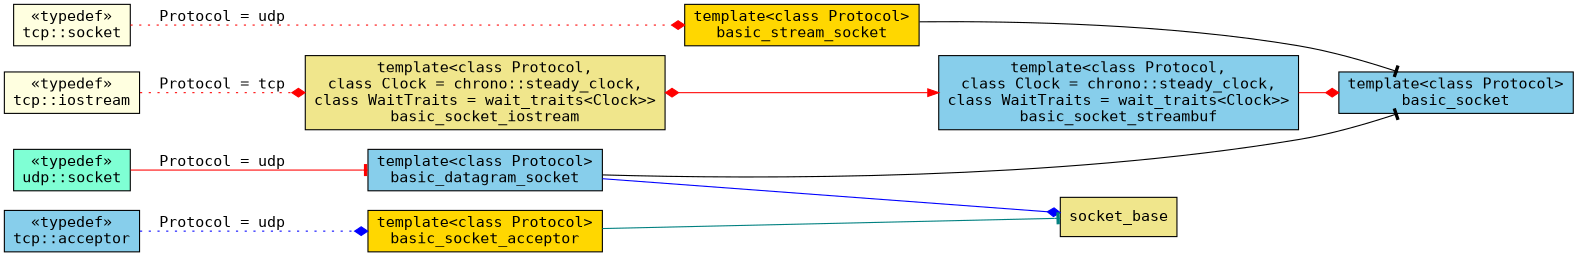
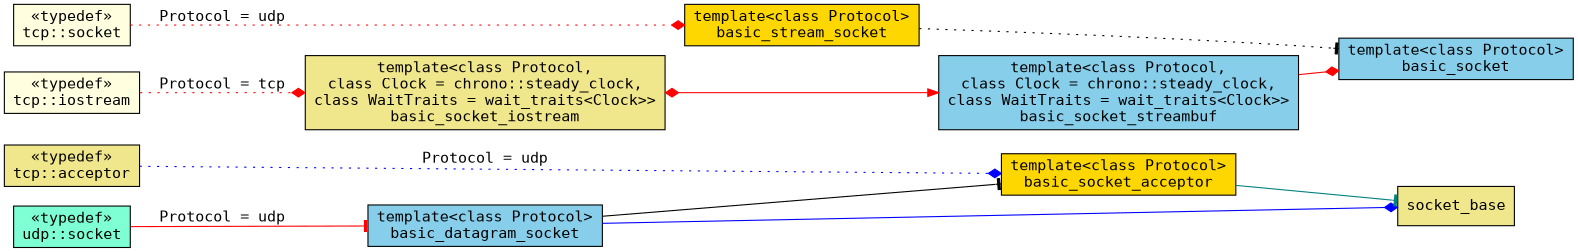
edge "template<class Protocol> basic_stream_socket" -> "template<class Protocol> basic_socket": style solid -> dotted
edge "template<class Protocol> basic_datagram_socket" -> "template<class Protocol> basic_socket": now "template<class Protocol> basic_datagram_socket" -> "template<class Protocol> basic_socket_acceptor"
node "«typedef» tcp::acceptor": fillcolor skyblue -> khaki
